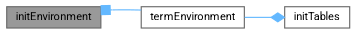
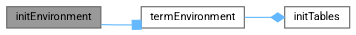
edge "termEnvironment" -> "initEnvironment": reversed
